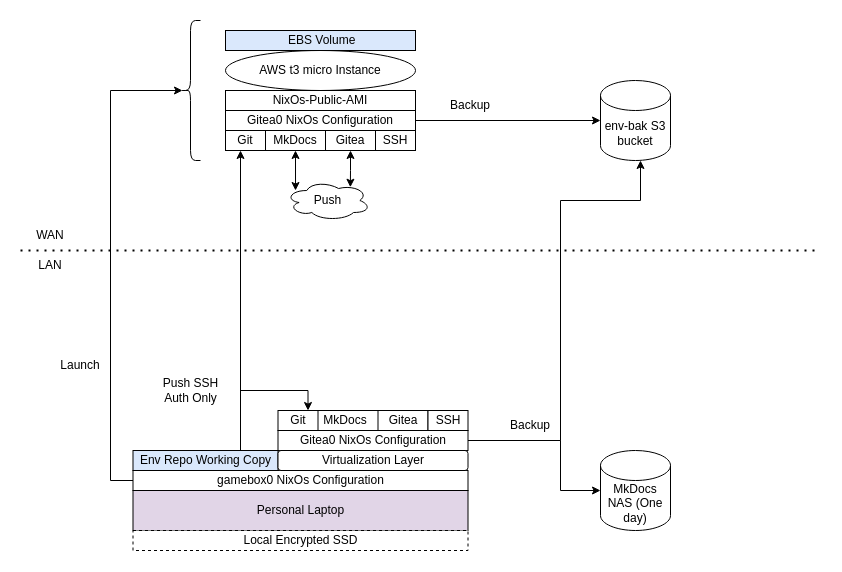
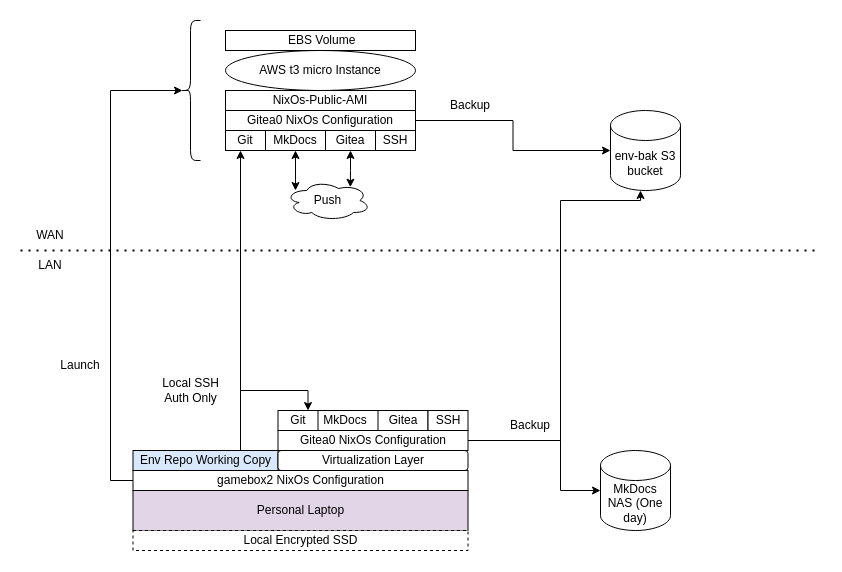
node "EBS Volume": fillcolor #dae8fc -> #ffffff
node "env-bak S3 bucket": moved (636, 121) -> (646, 151)
node "Push SSH Auth Only": label "Push SSH Auth Only" -> "Local SSH Auth Only"
node "gamebox0 NixOs Configuration": label "gamebox0 NixOs Configuration" -> "gamebox2 NixOs Configuration"
